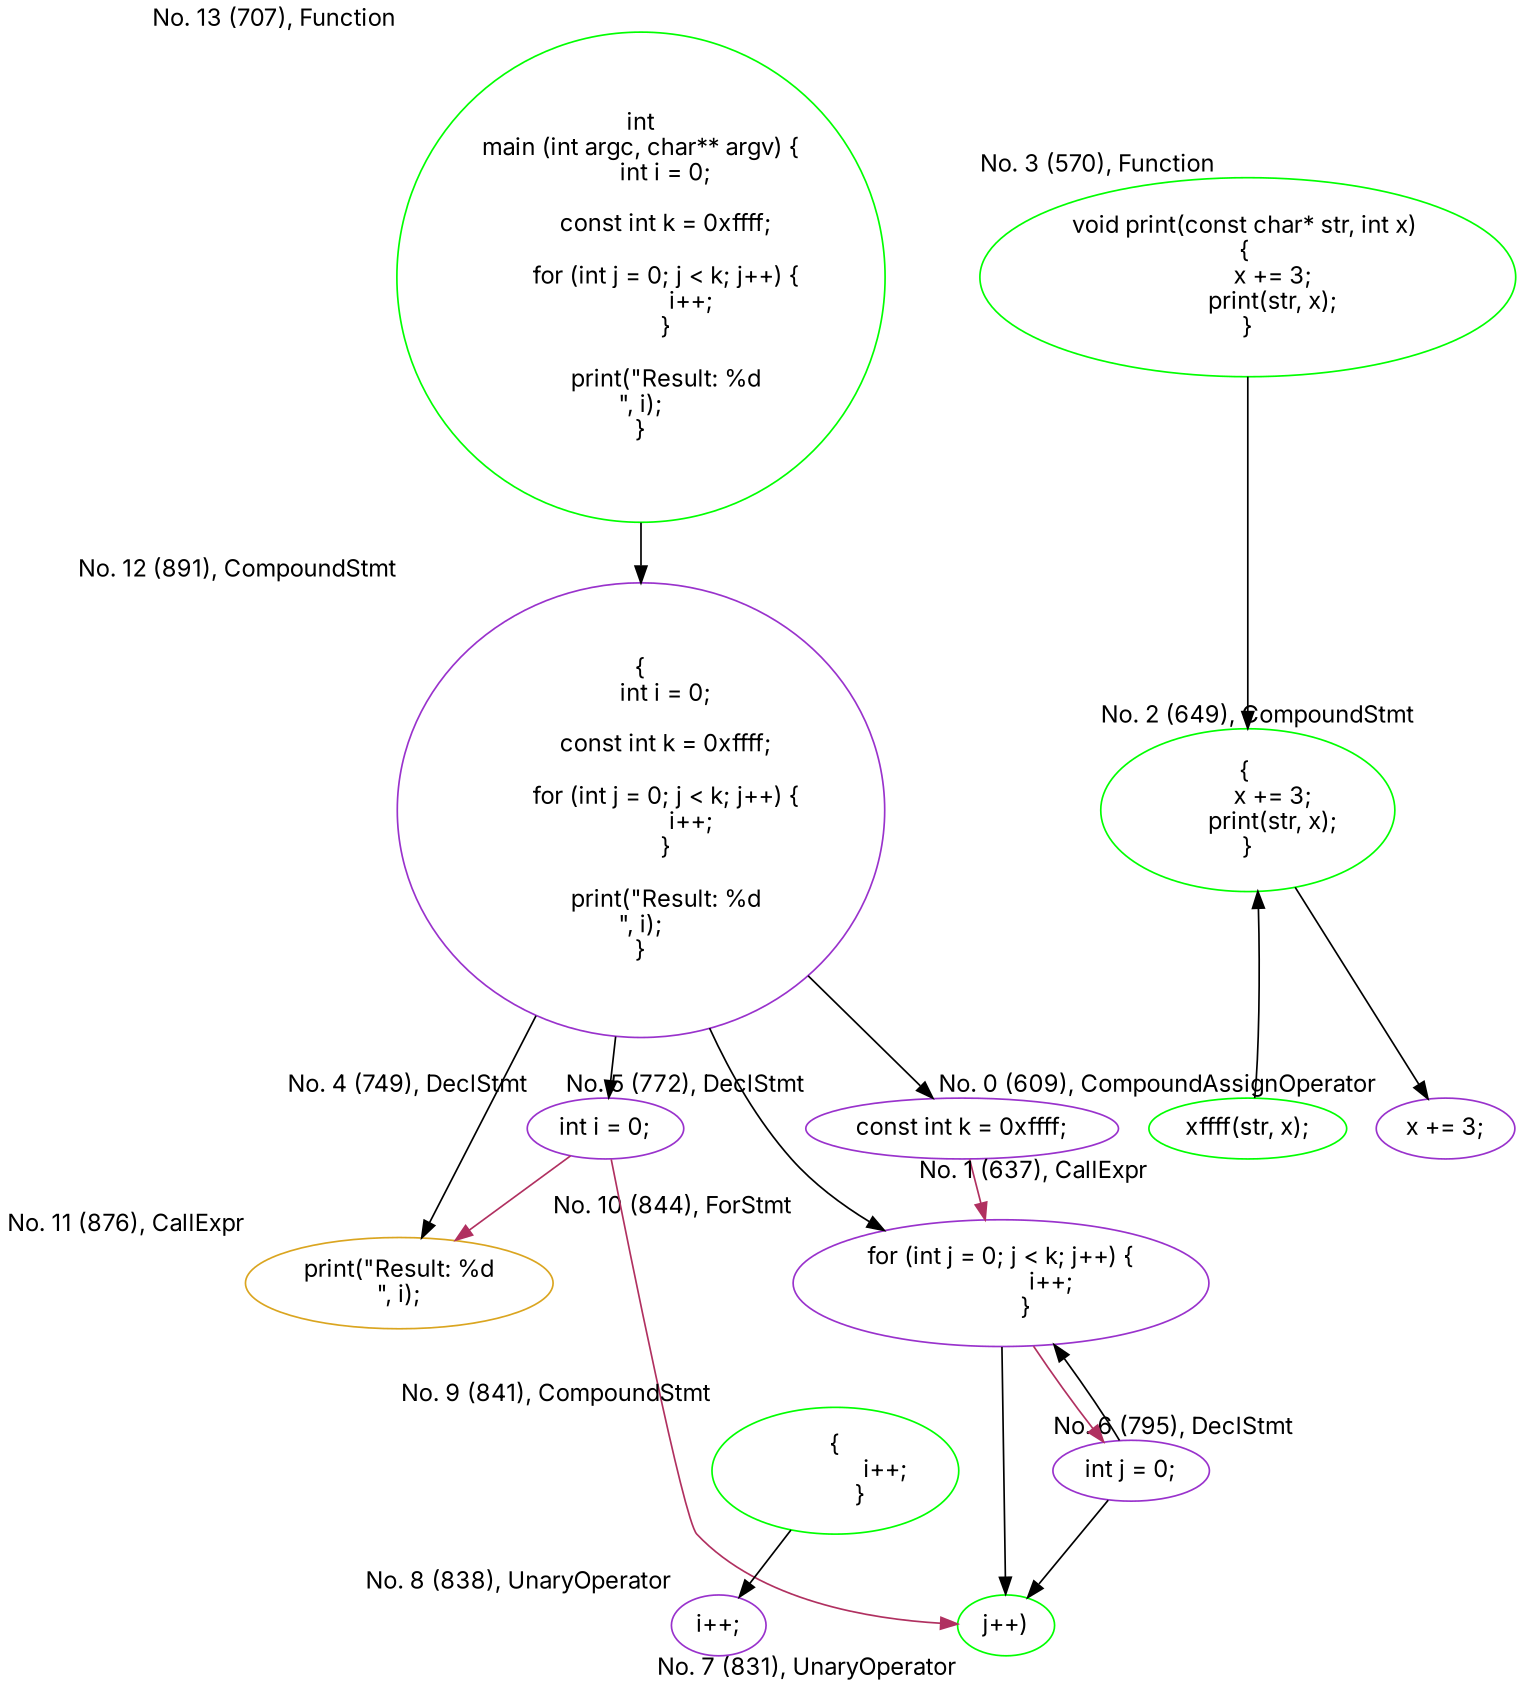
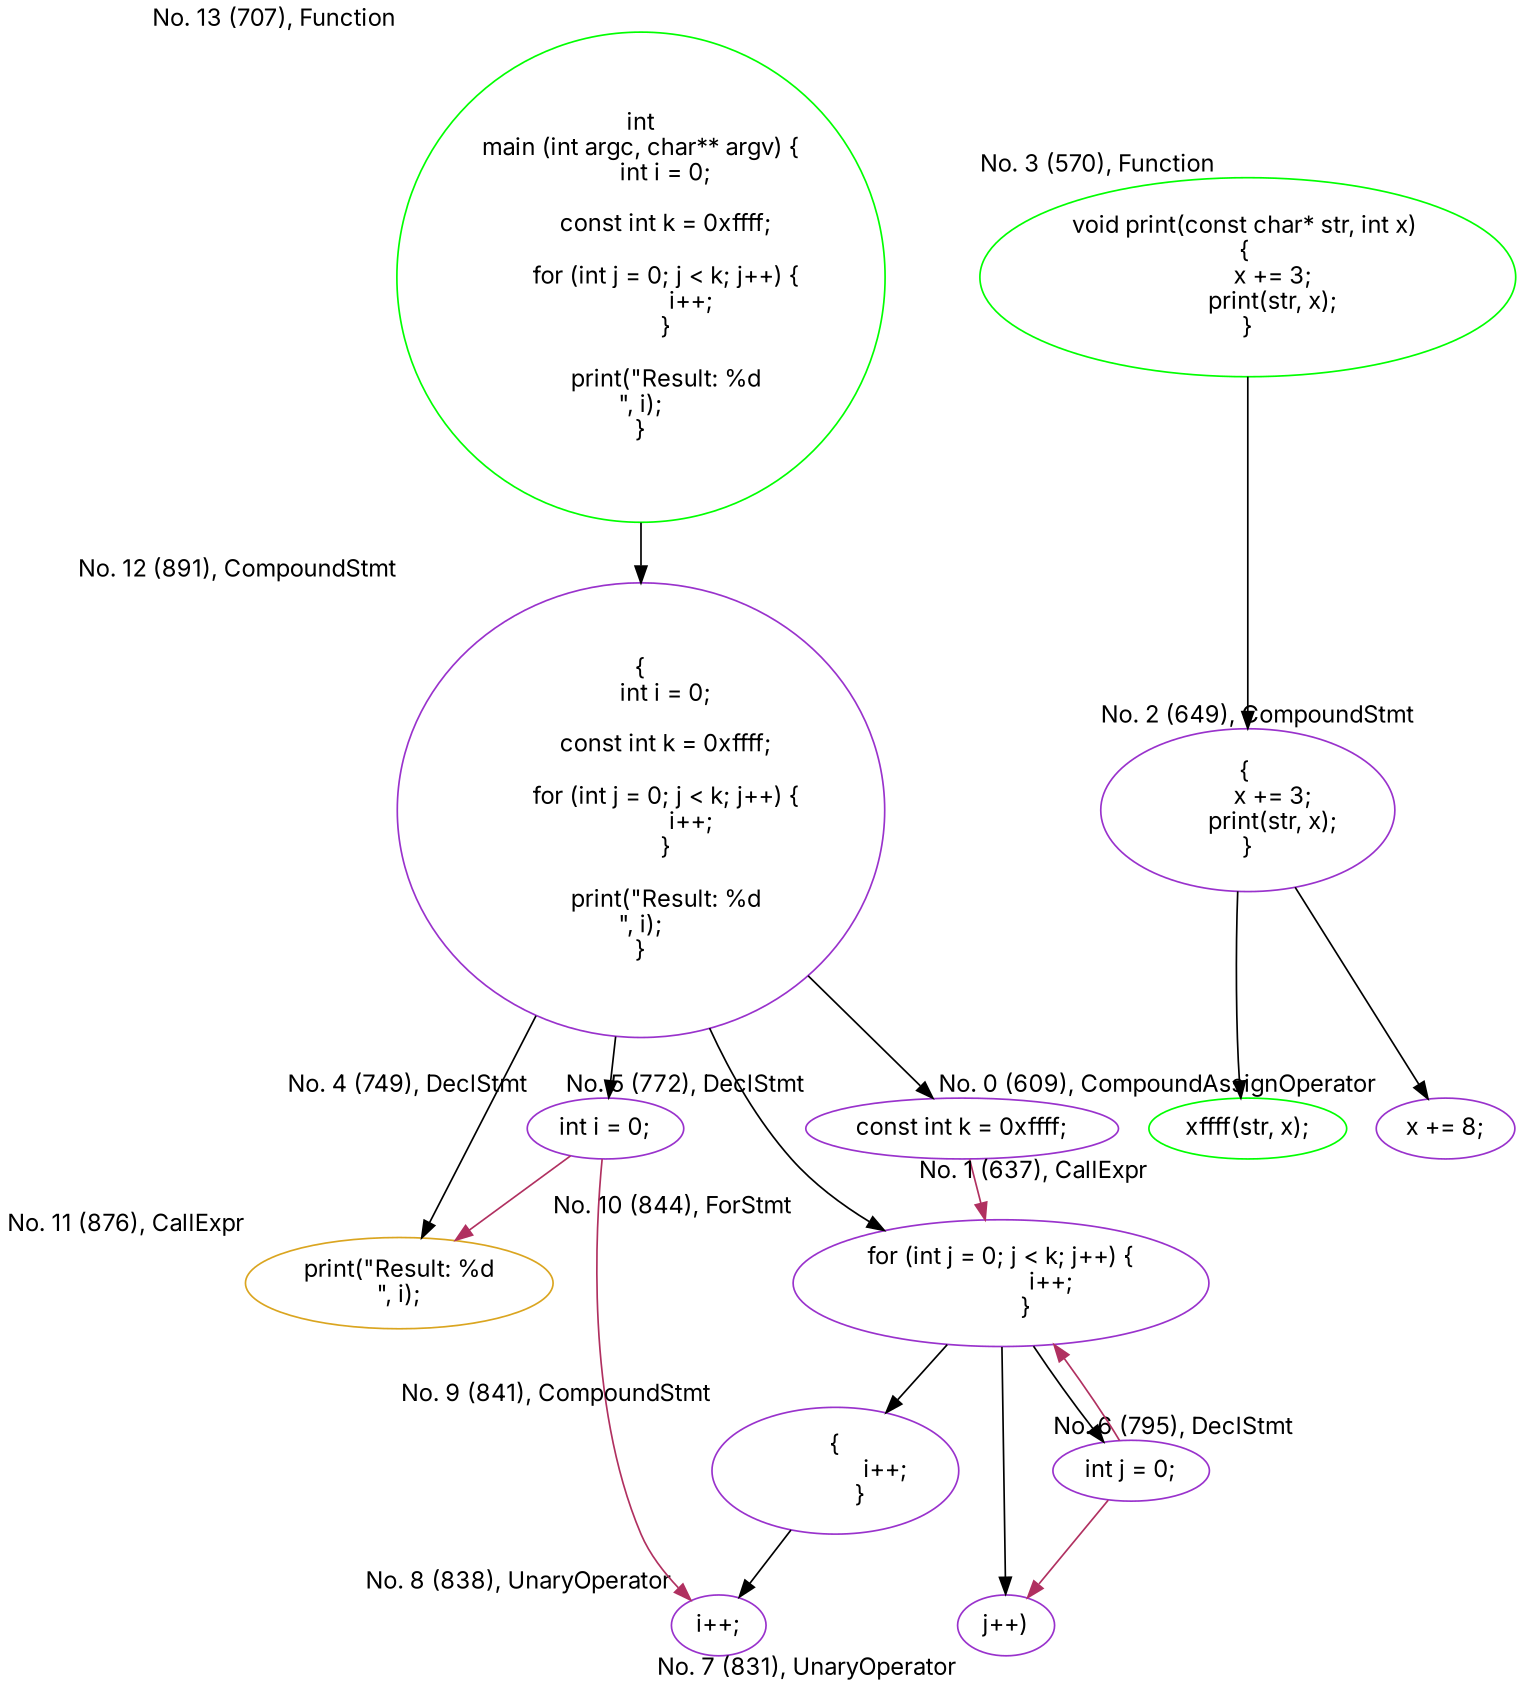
node "{ x += 3; print(str, x); } No. 2 (649), CompoundStmt": color green -> darkorchid
edge "xffff(str, x); No. 1 (637), CallExpr" -> "{ x += 3; print(str, x); } No. 2 (649), CompoundStmt": reversed
node "x += 3; No. 0 (609), CompoundAssignOperator": label "x += 3; No. 0 (609), CompoundAssignOperator" -> "x += 8; No. 0 (609), CompoundAssignOperator"
edge "for (int j = 0; j < k; j++) { i++; } No. 10 (844), ForStmt" -> "{ i++; } No. 9 (841), CompoundStmt": added
edge "for (int j = 0; j < k; j++) { i++; } No. 10 (844), ForStmt" -> "int j = 0; No. 6 (795), DeclStmt": color maroon -> black
edge "int j = 0; No. 6 (795), DeclStmt" -> "for (int j = 0; j < k; j++) { i++; } No. 10 (844), ForStmt": color black -> maroon
node "{ i++; } No. 9 (841), CompoundStmt": color green -> darkorchid
edge "int i = 0; No. 4 (749), DeclStmt" -> "j++) No. 7 (831), UnaryOperator": now "int i = 0; No. 4 (749), DeclStmt" -> "i++; No. 8 (838), UnaryOperator"
edge "int j = 0; No. 6 (795), DeclStmt" -> "j++) No. 7 (831), UnaryOperator": color black -> maroon
node "j++) No. 7 (831), UnaryOperator": color green -> darkorchid
